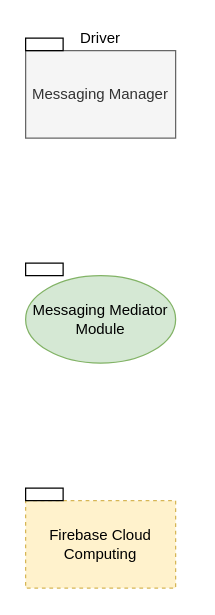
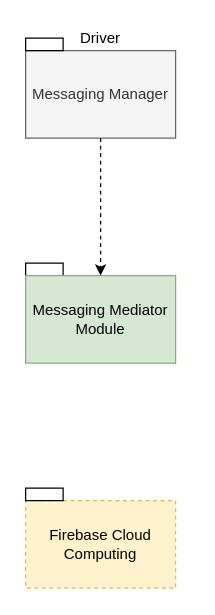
edge "Messaging Manager" -> "Messaging Mediator Module": added
node "Messaging Mediator Module": shape ellipse -> rectangle
